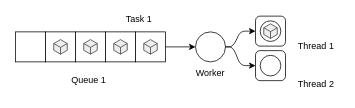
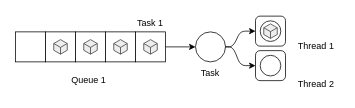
node "Task 1": moved (139, 19) -> (150, 23)
node "Worker": label "Worker" -> "Task"
